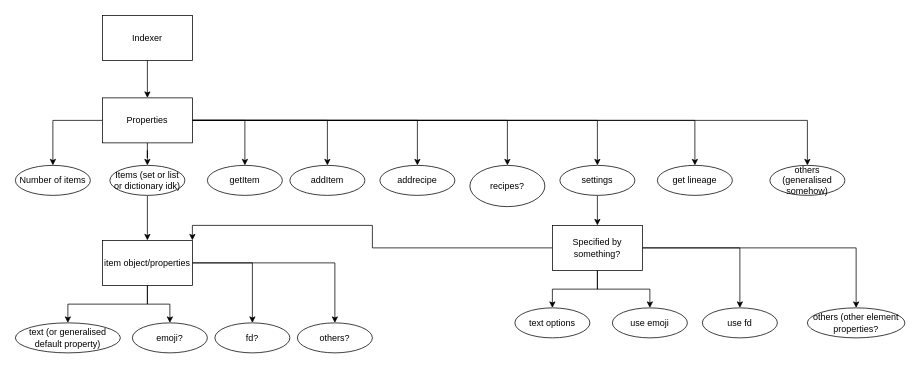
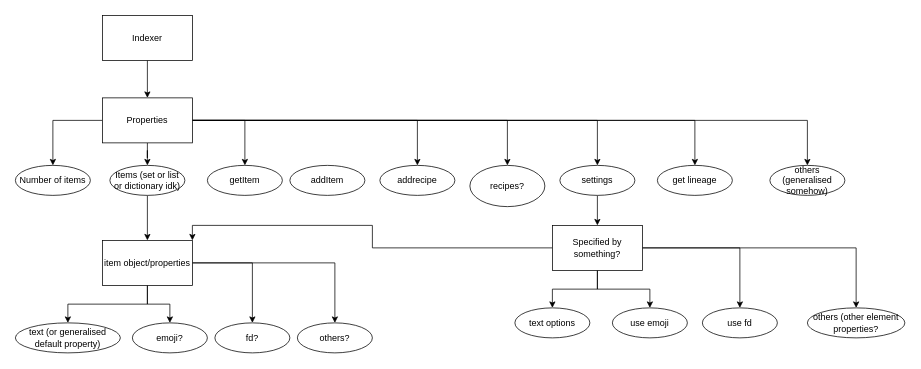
edge "Properties" -> "addItem": removed
